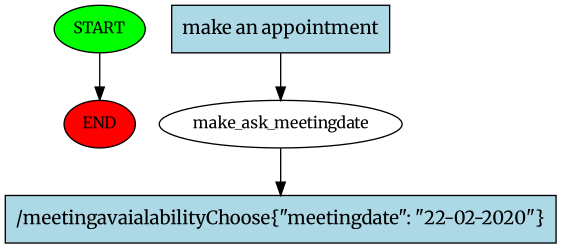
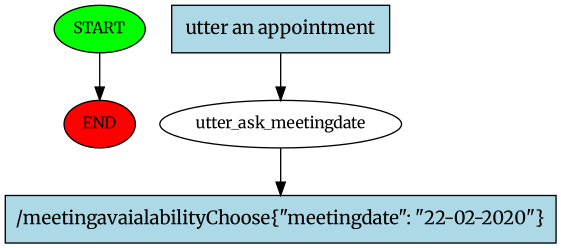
node "make an appointment": label "make an appointment" -> "utter an appointment"
node "make_ask_meetingdate": label "make_ask_meetingdate" -> "utter_ask_meetingdate"
